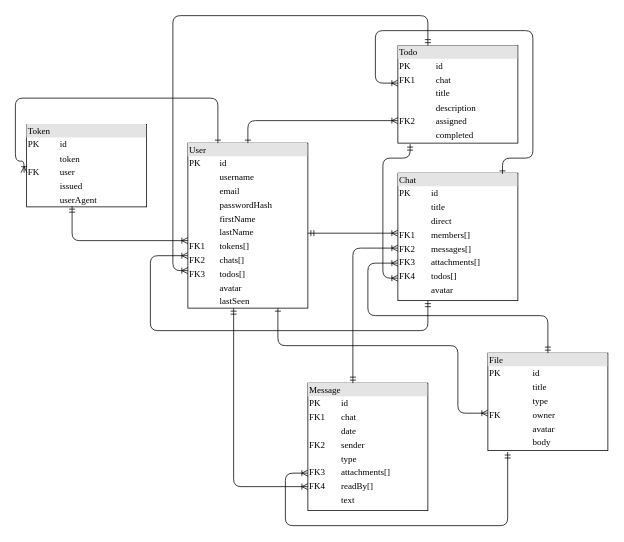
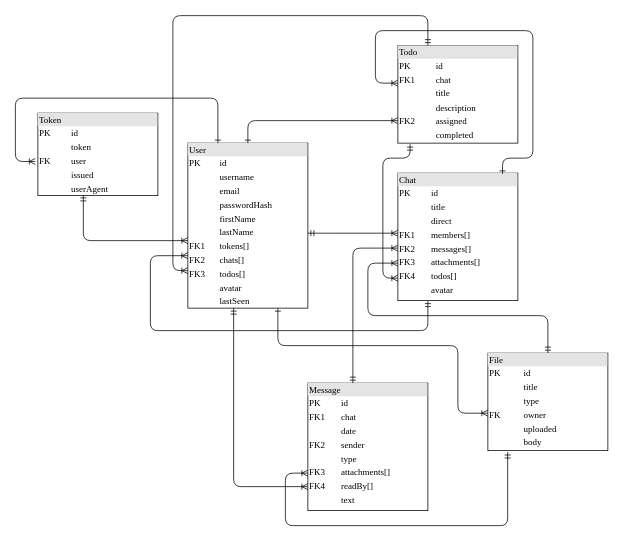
node "Token PK id token FK user issued userAgent": moved (87, 165) -> (98, 154)
node "File PK id title type FK owner avatar body": label "File PK id title type FK owner avatar body" -> "File PK id title type FK owner uploaded body"
